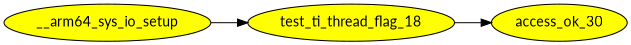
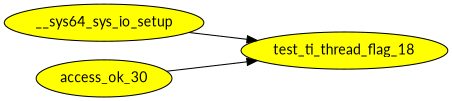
node "__arm64_sys_io_setup": label "__arm64_sys_io_setup" -> "__sys64_sys_io_setup"
edge "test_ti_thread_flag_18" -> "access_ok_30": reversed
